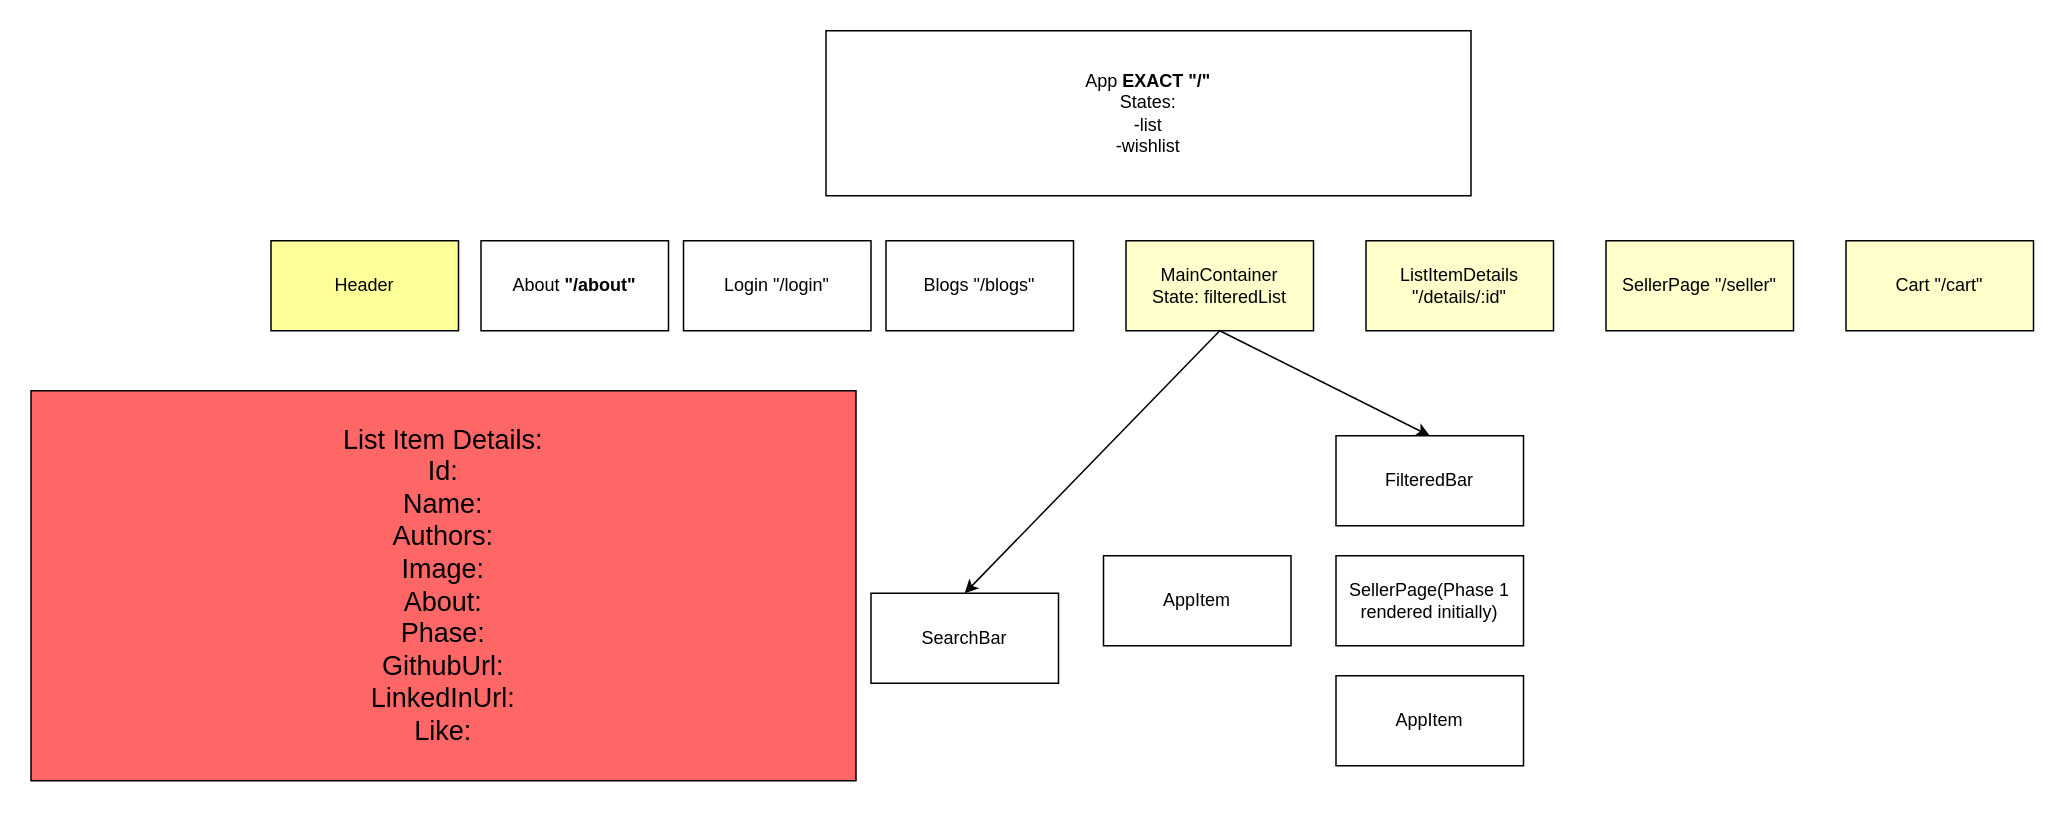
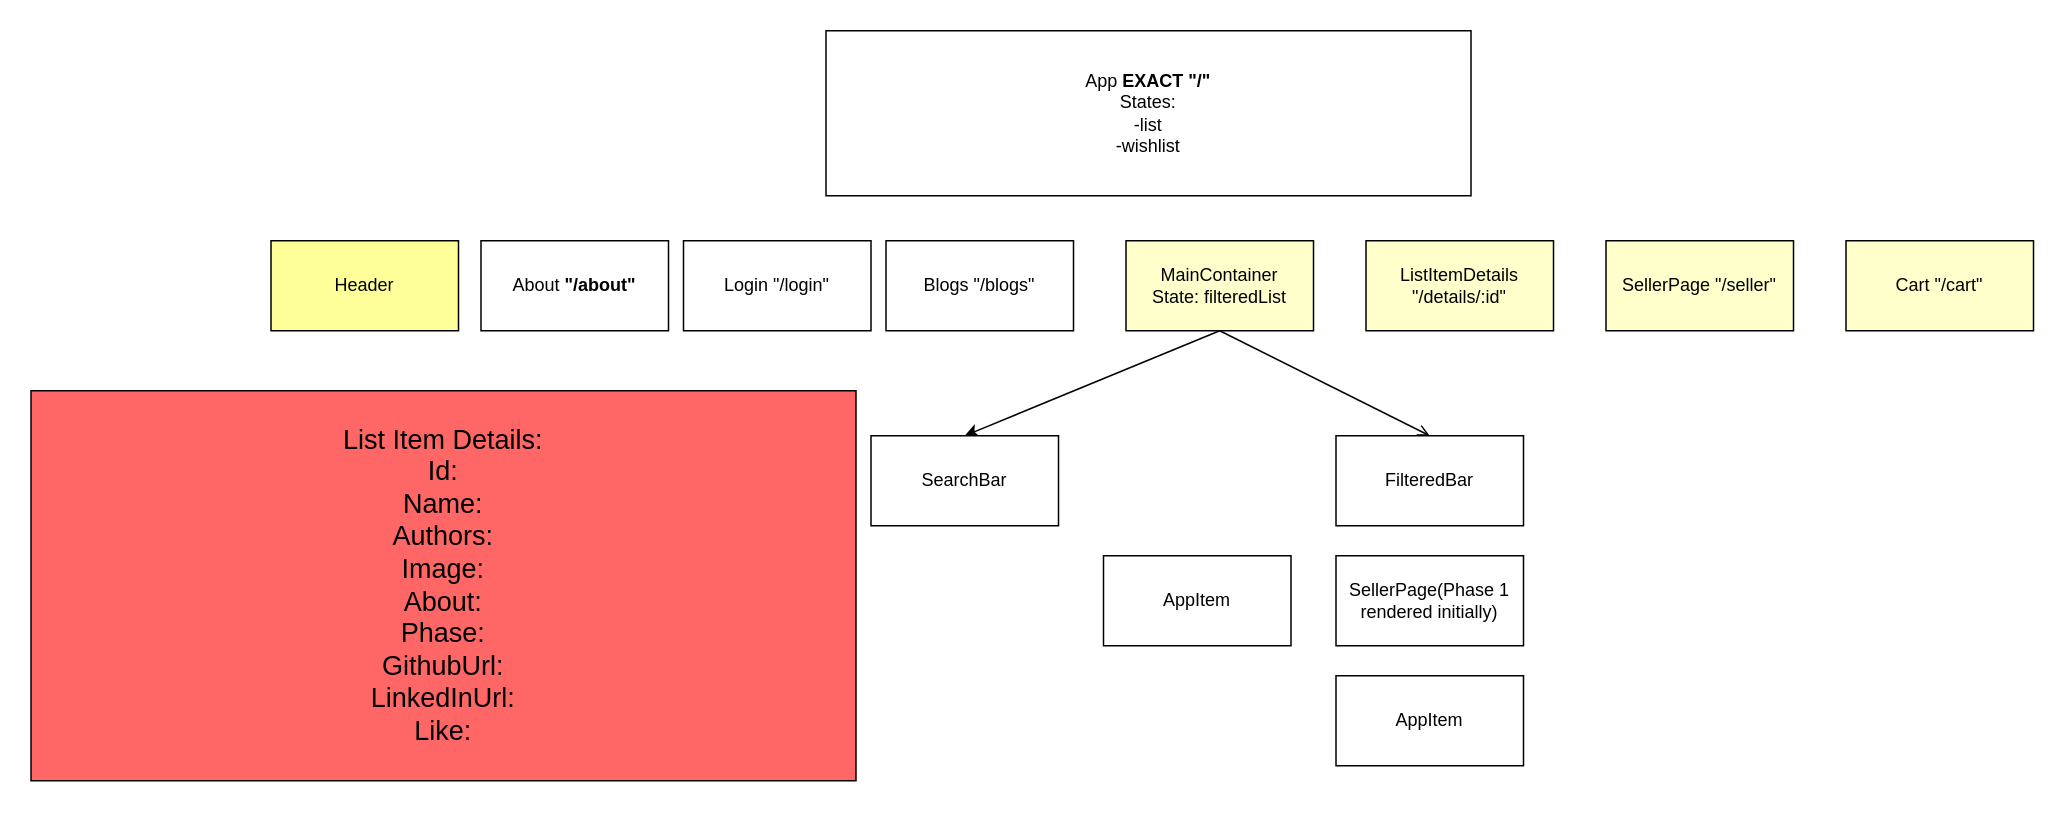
edge "MainContainer State: filteredList" -> "FilteredBar": arrowhead classic -> open
node "SearchBar": moved (965, 638) -> (965, 481)
